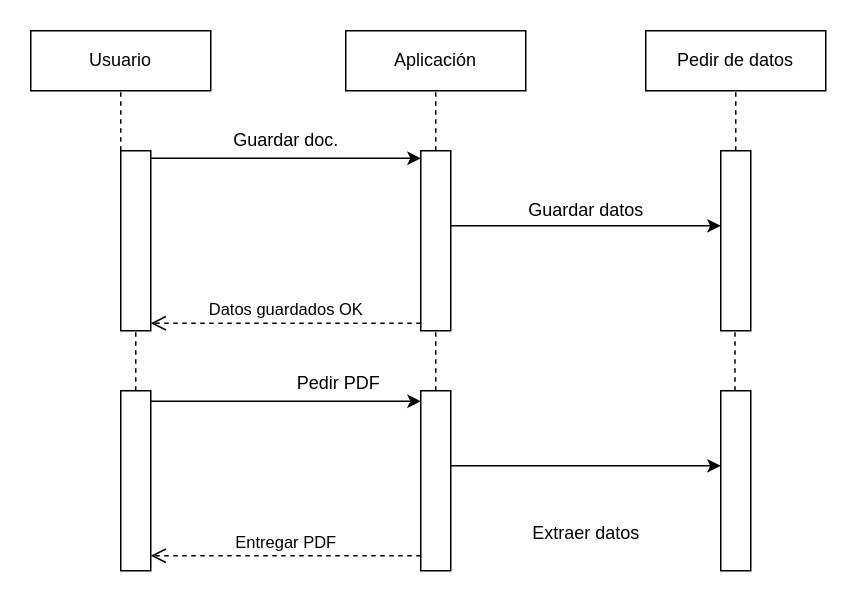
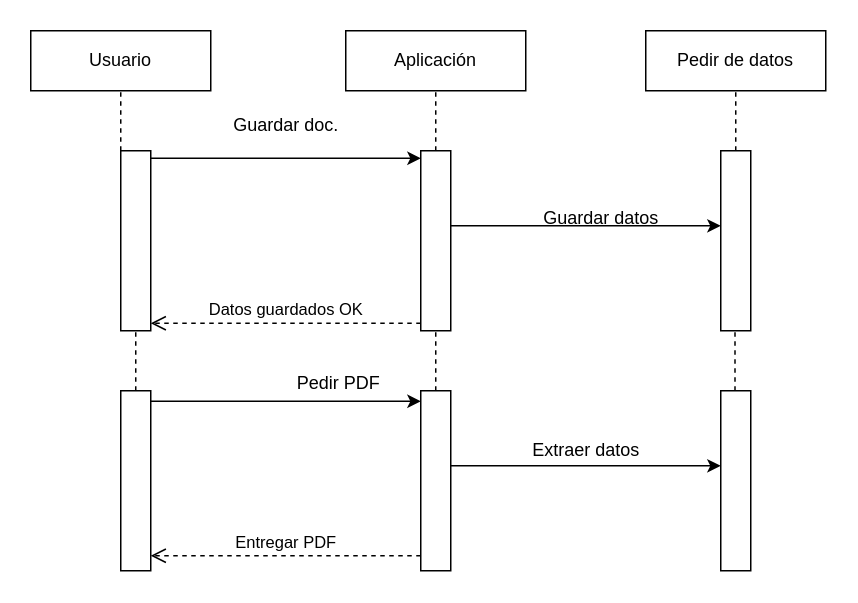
node "Guardar doc.": moved (286, 140) -> (286, 125)
node "Guardar datos": moved (586, 211) -> (601, 218)
node "Extraer datos": moved (586, 533) -> (586, 451)
